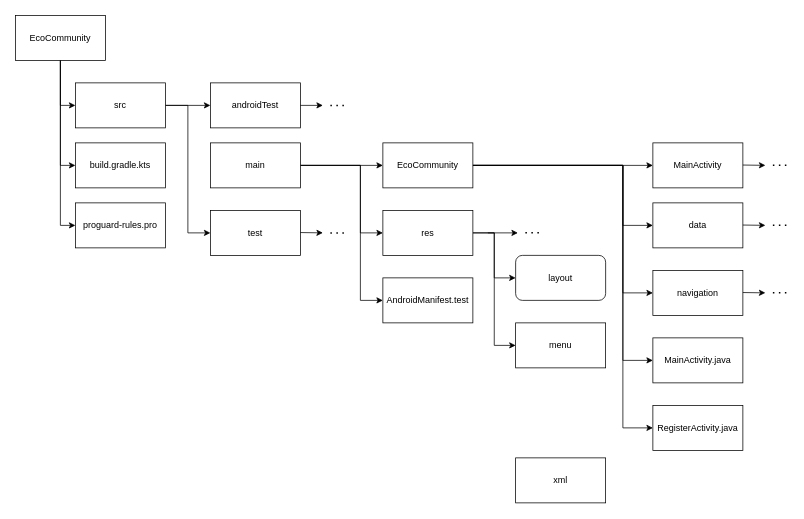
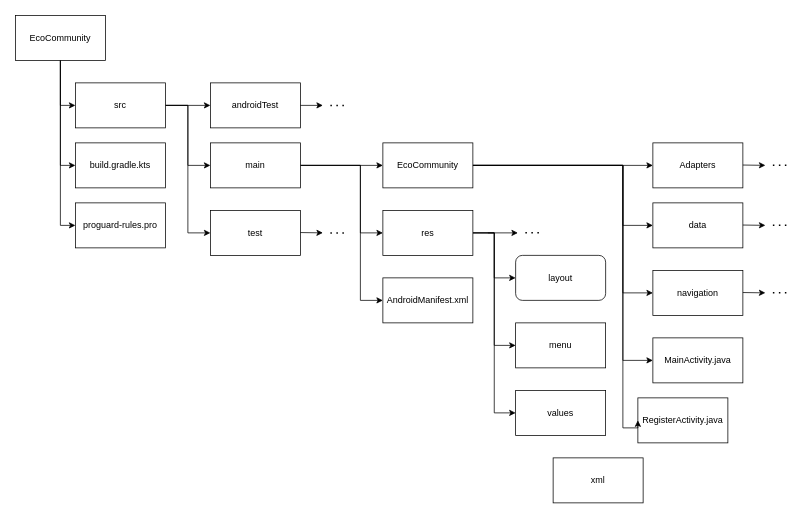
edge "src" -> "main": added
node "MainActivity": label "MainActivity" -> "Adapters"
node "AndroidManifest.test": label "AndroidManifest.test" -> "AndroidManifest.xml"
edge "res" -> "values": added
node "values": added
node "RegisterActivity.java": moved (698, 428) -> (683, 420)
node "xml": moved (561, 480) -> (598, 480)
